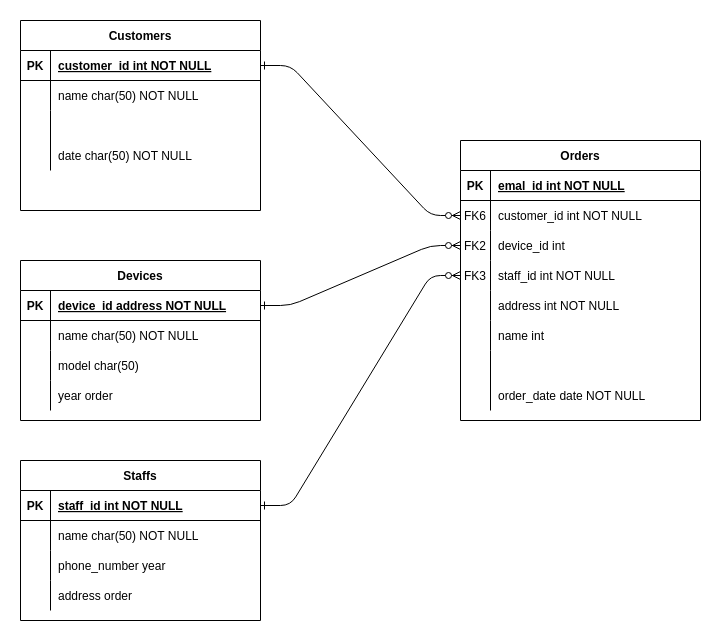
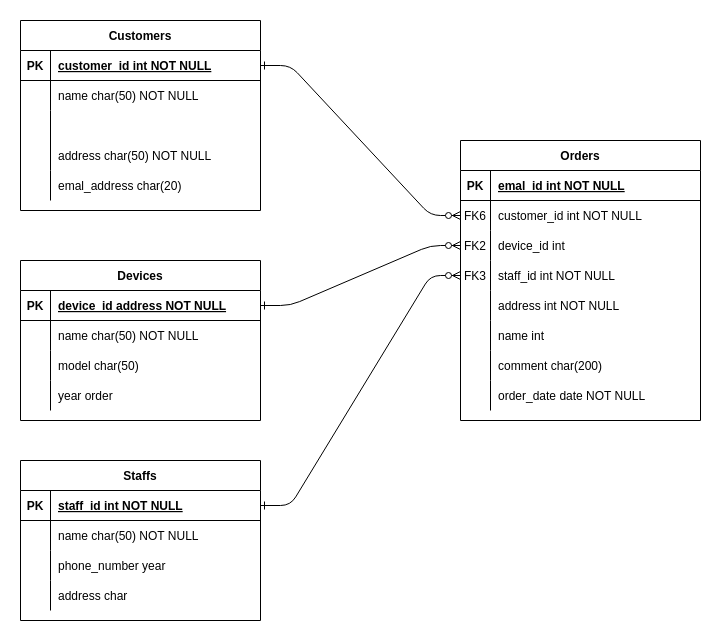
node "date char(50) NOT NULL": label "date char(50) NOT NULL" -> "address char(50) NOT NULL"
node "emal_address char(20)": added
node "comment char(200)": added
node "address order": label "address order" -> "address char"
